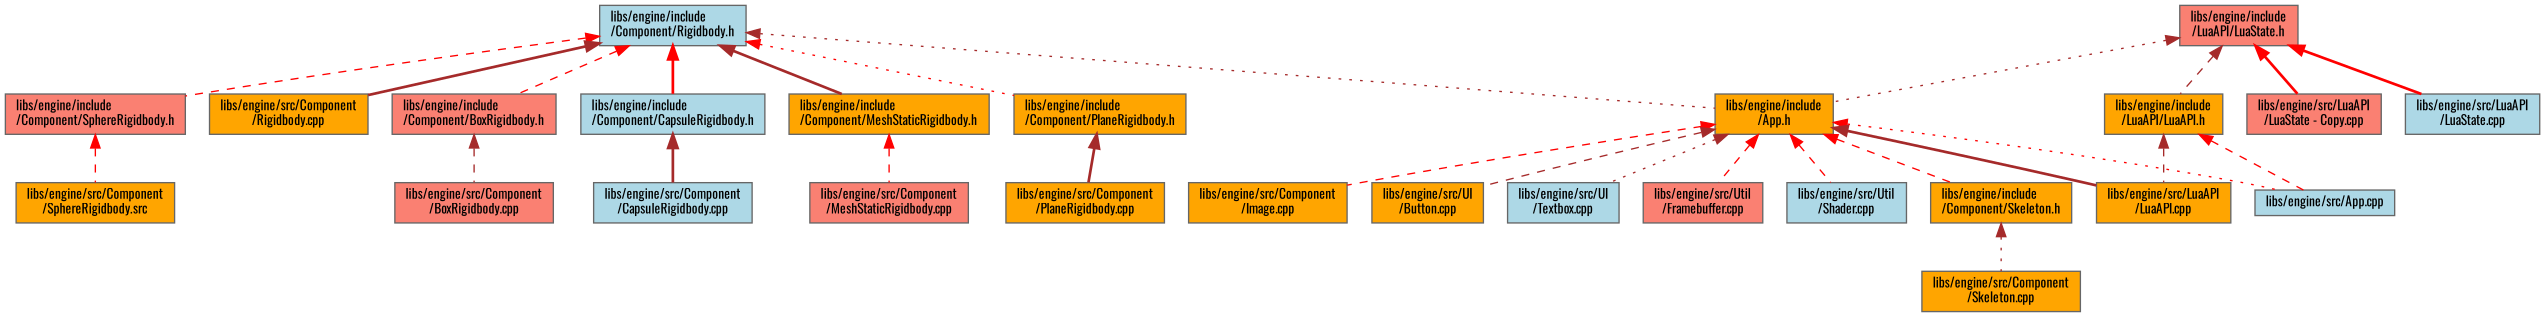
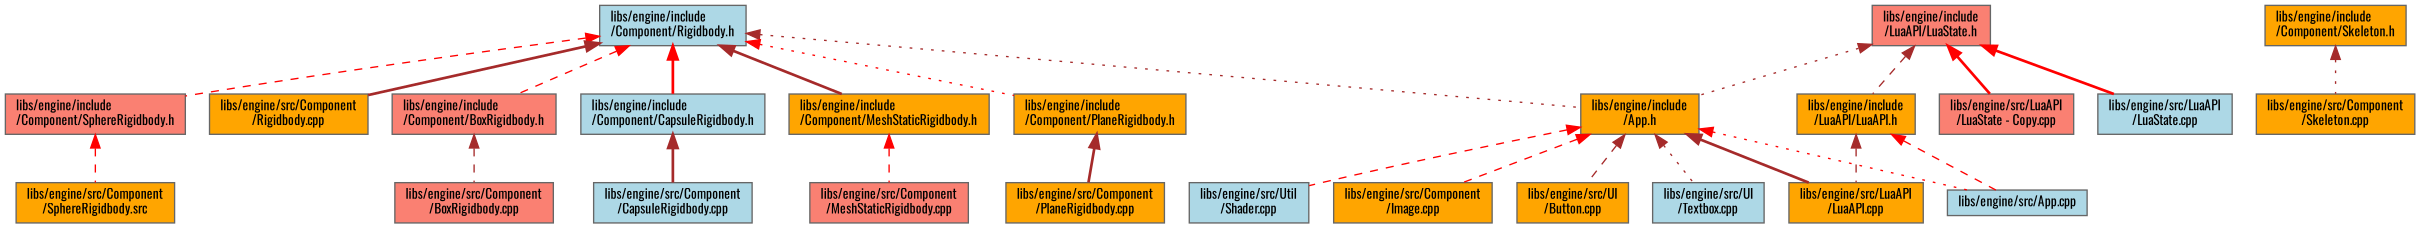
edge "libs/engine/include /Component/Skeleton.h" -> "libs/engine/include /App.h": removed
node "libs/engine/src/Util /Framebuffer.cpp": removed
